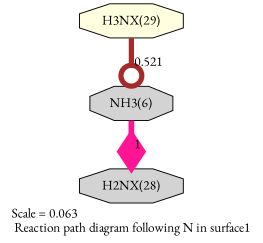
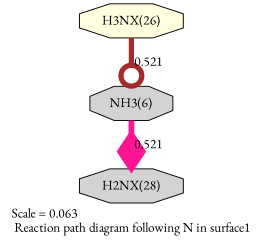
node "H3NX(29)": label "H3NX(29)" -> "H3NX(26)"
edge "NH3(6)" -> "H2NX(28)": label " 1" -> " 0.521"
